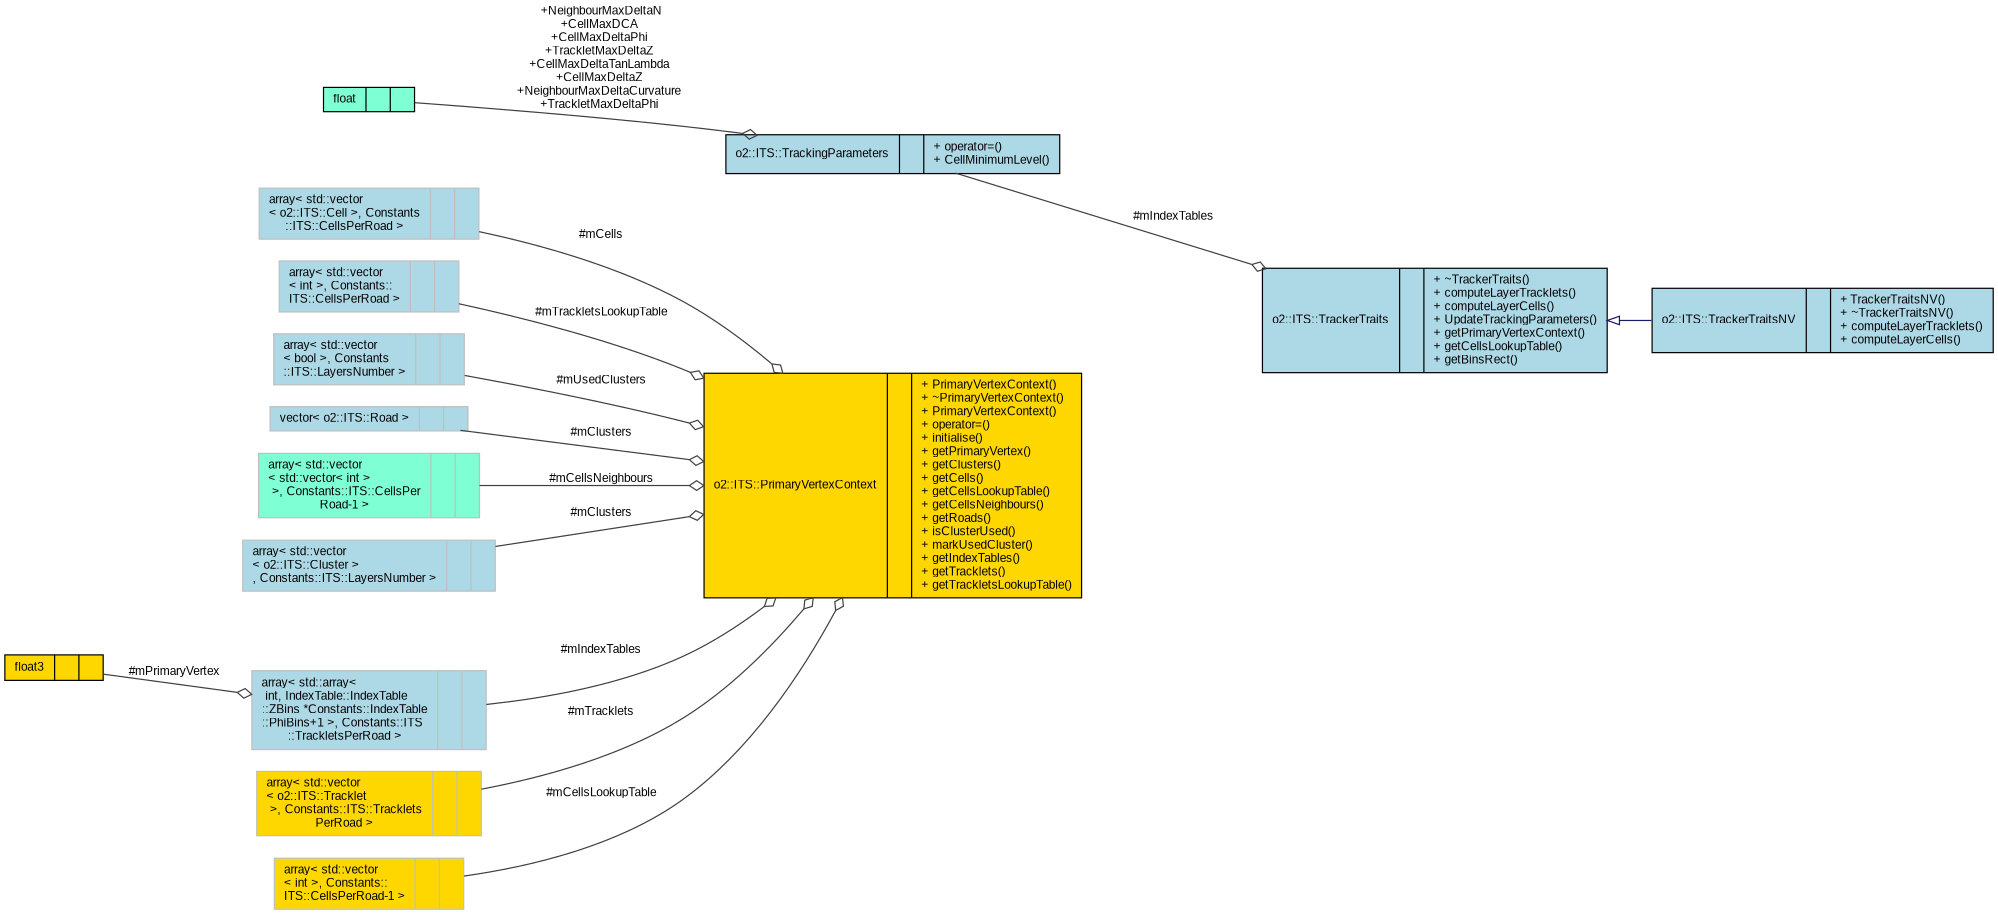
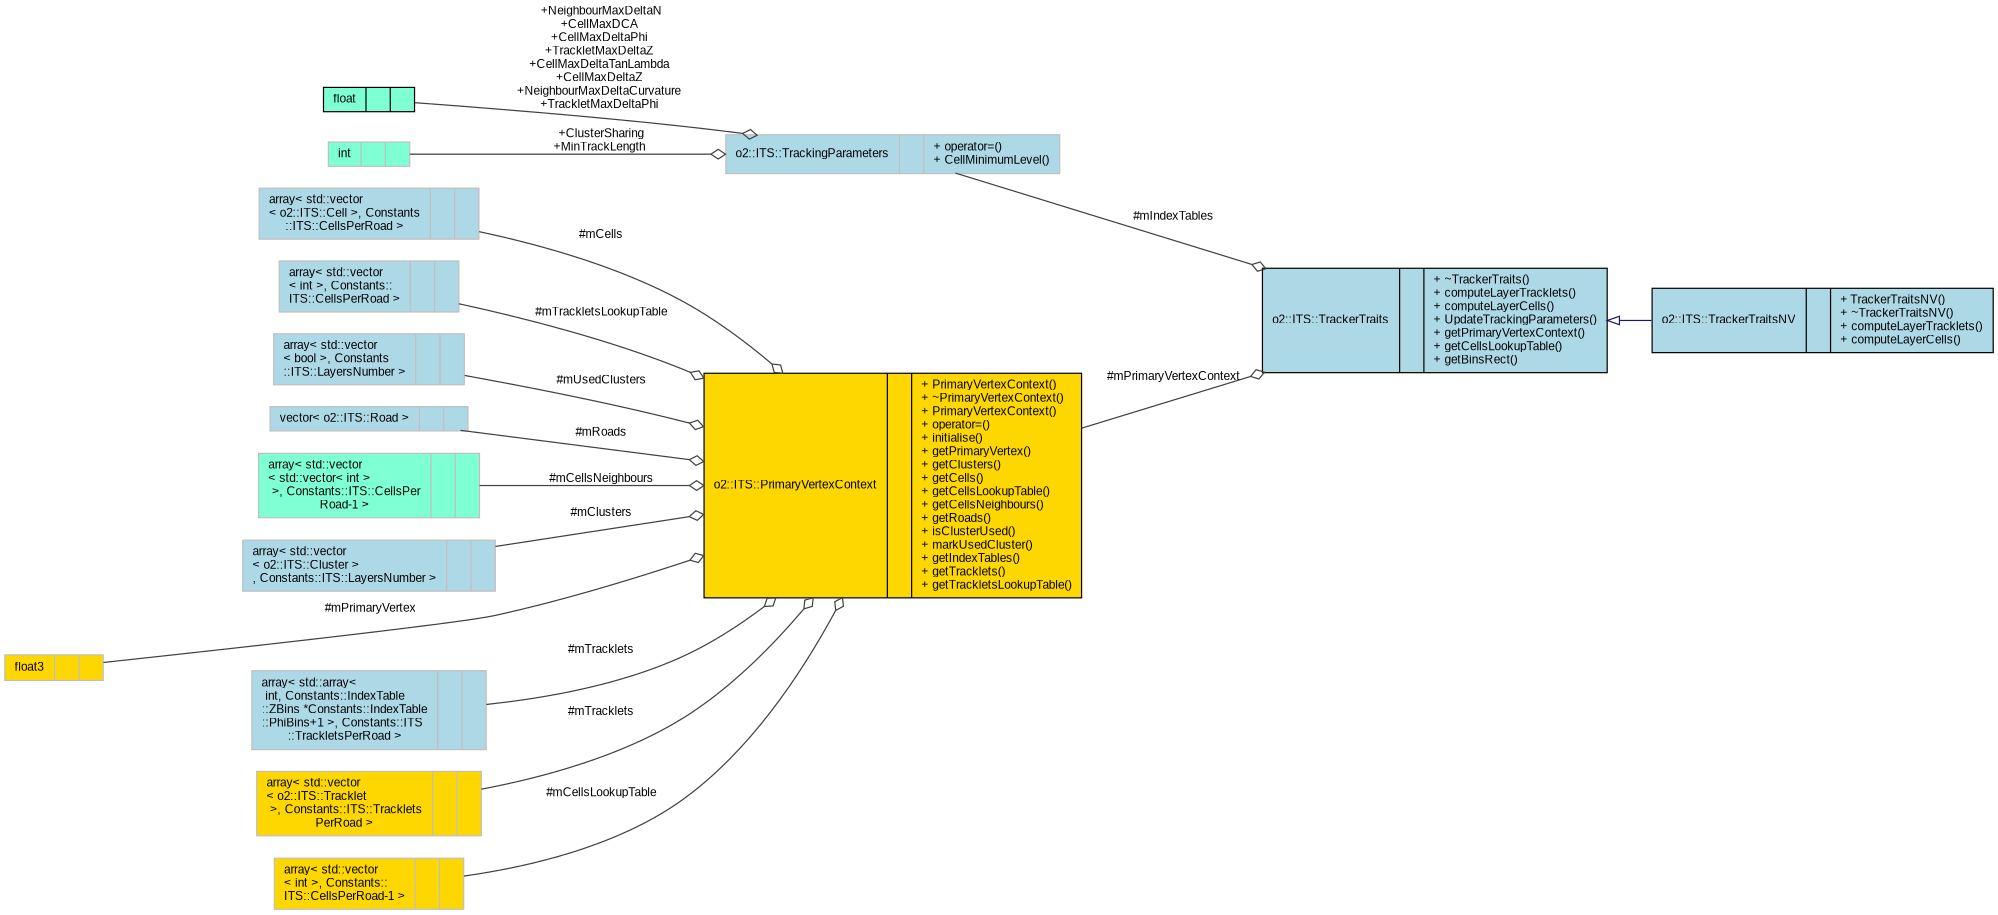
node "int": added
node "o2::ITS::TrackingParameters": color black -> grey75
edge "o2::ITS::PrimaryVertexContext" -> "o2::ITS::TrackerTraits": added, label "#mPrimaryVertexContext"
edge "vector< o2::ITS::Road >" -> "o2::ITS::PrimaryVertexContext": label " #mClusters" -> " #mRoads"
edge "array< std::array<" -> "o2::ITS::PrimaryVertexContext": label " #mIndexTables" -> " #mTracklets"
node "float3": color black -> grey75
edge "float3" -> "array< std::array<": now "float3" -> "o2::ITS::PrimaryVertexContext"
node "array< std::array<": text "int, IndexTable::IndexTable" -> "int, Constants::IndexTable"
